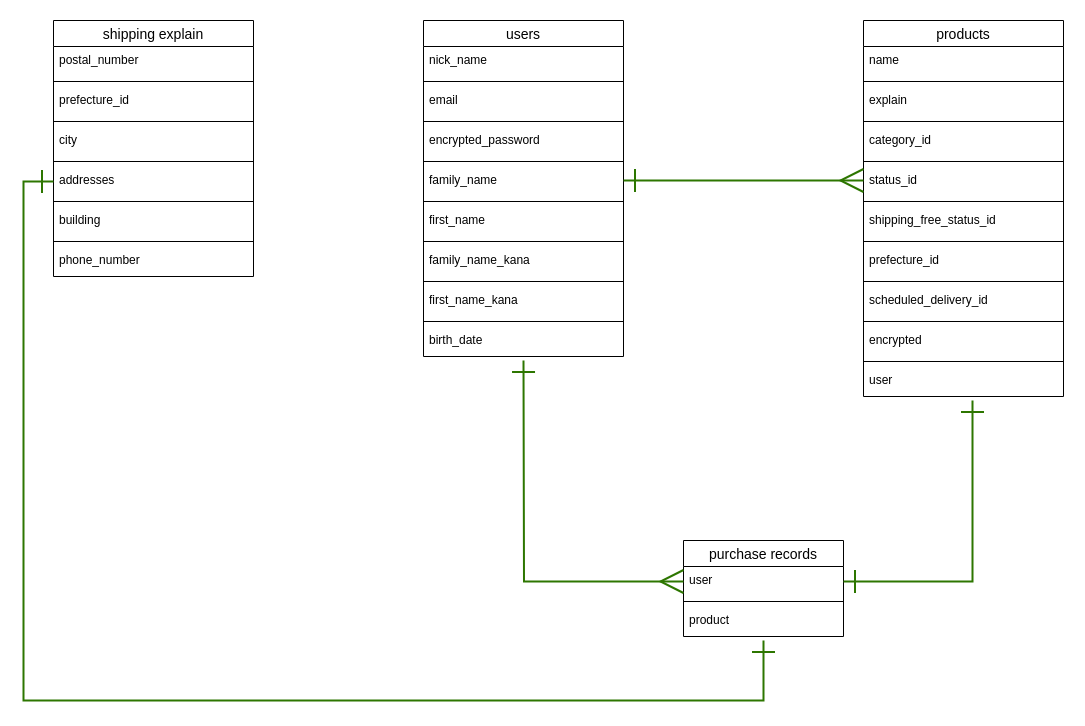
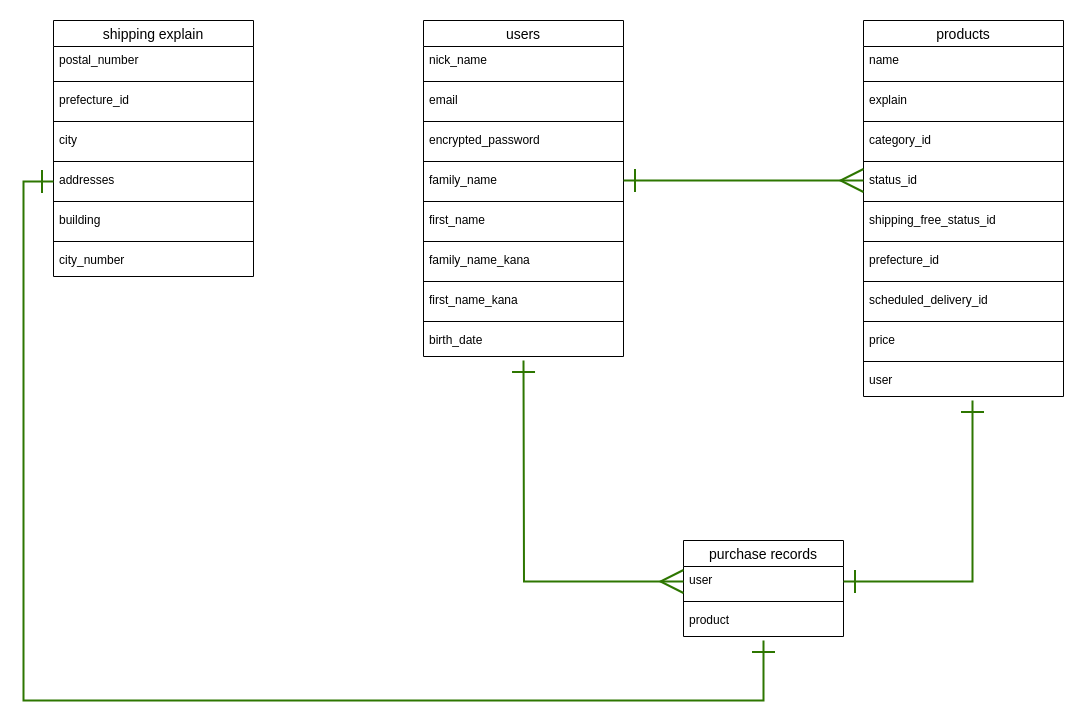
node "phone_number": label "phone_number" -> "city_number"
node "encrypted": label "encrypted" -> "price"
